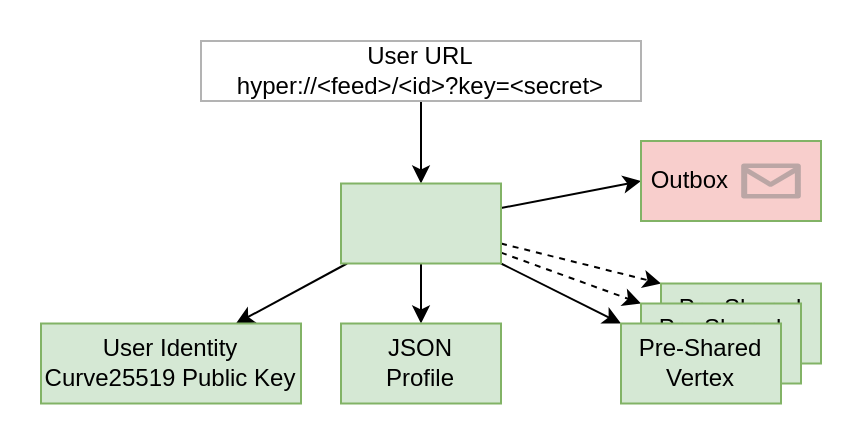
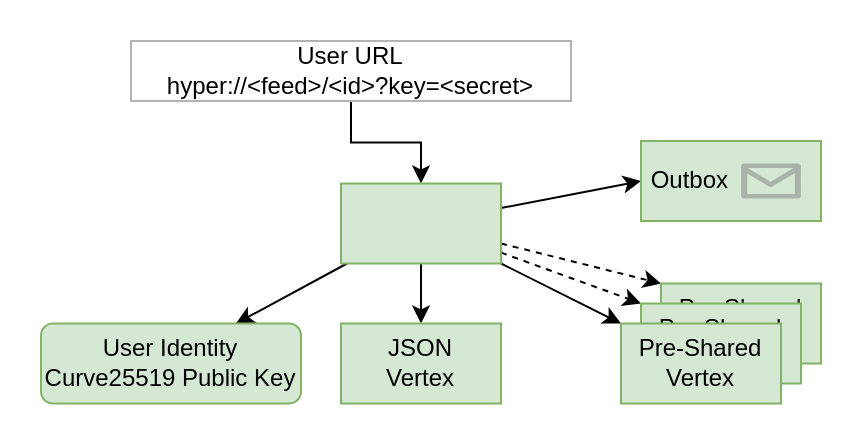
node "User URL hyper://<feed>/<id>?key=<secret>": moved (421, 71) -> (351, 71)
node "Outbox": fillcolor #f8cecc -> #d5e8d4
node "JSON Profile": label "JSON Profile" -> "JSON Vertex"
node "User Identity Curve25519 Public Key": shape rectangle -> rounded rectangle
